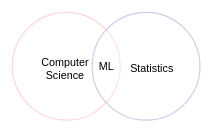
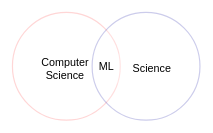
node "Statistics": label "Statistics" -> "Science"
